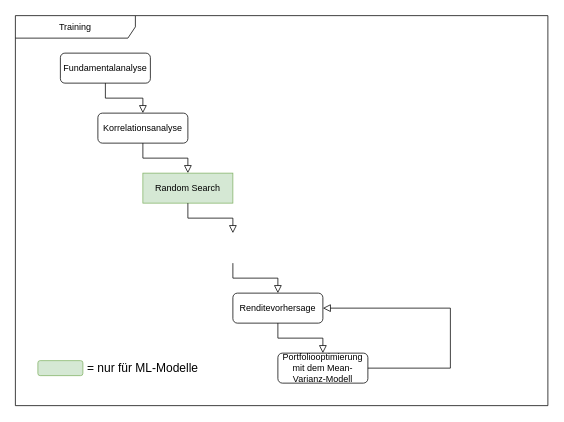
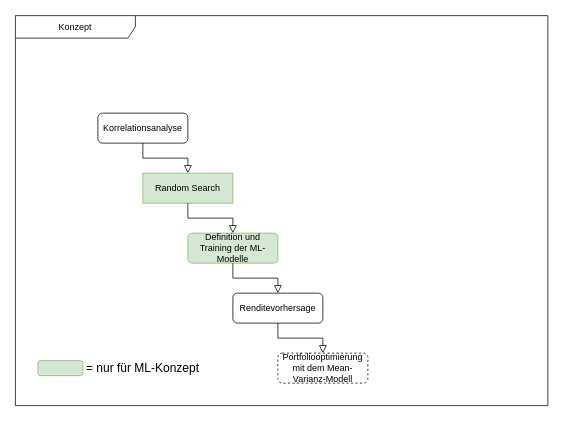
node "Training": label "Training" -> "Konzept"
node "Fundamentalanalyse": removed
edge "Fundamentalanalyse" -> "Korrelationsanalyse": removed
node "Definition und Training der ML-Modelle": added
edge "Portfoliooptimierung mit dem Mean-Varianz-Modell" -> "Renditevorhersage": removed
node "= nur für ML-Modelle": label "= nur für ML-Modelle" -> "= nur für ML-Konzept"
node "Portfoliooptimierung mit dem Mean-Varianz-Modell": style solid -> dashed
